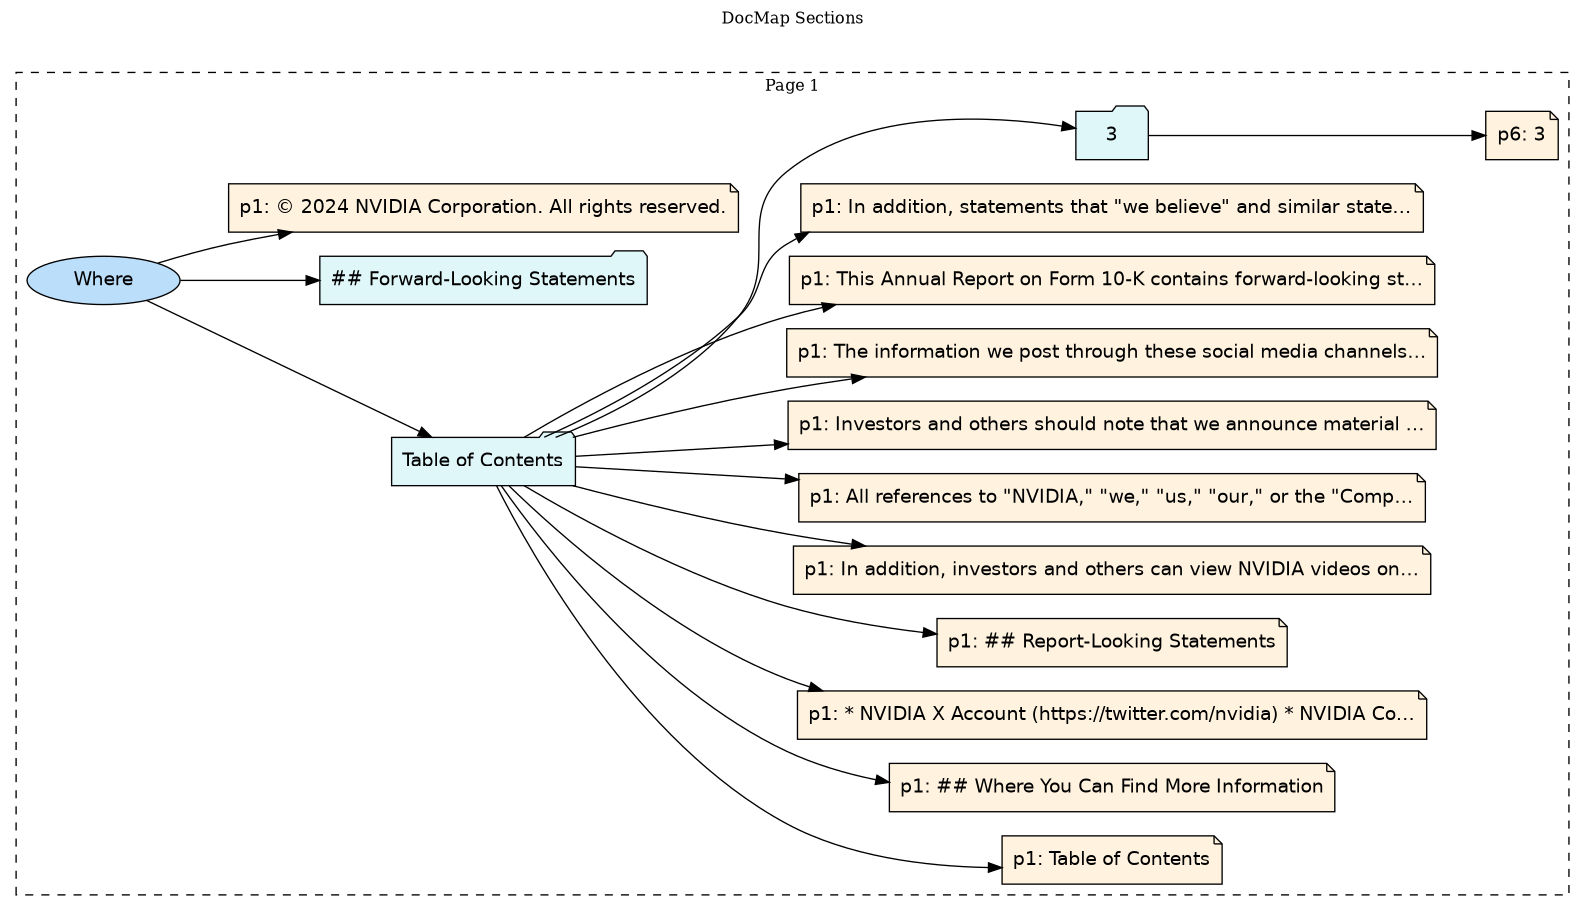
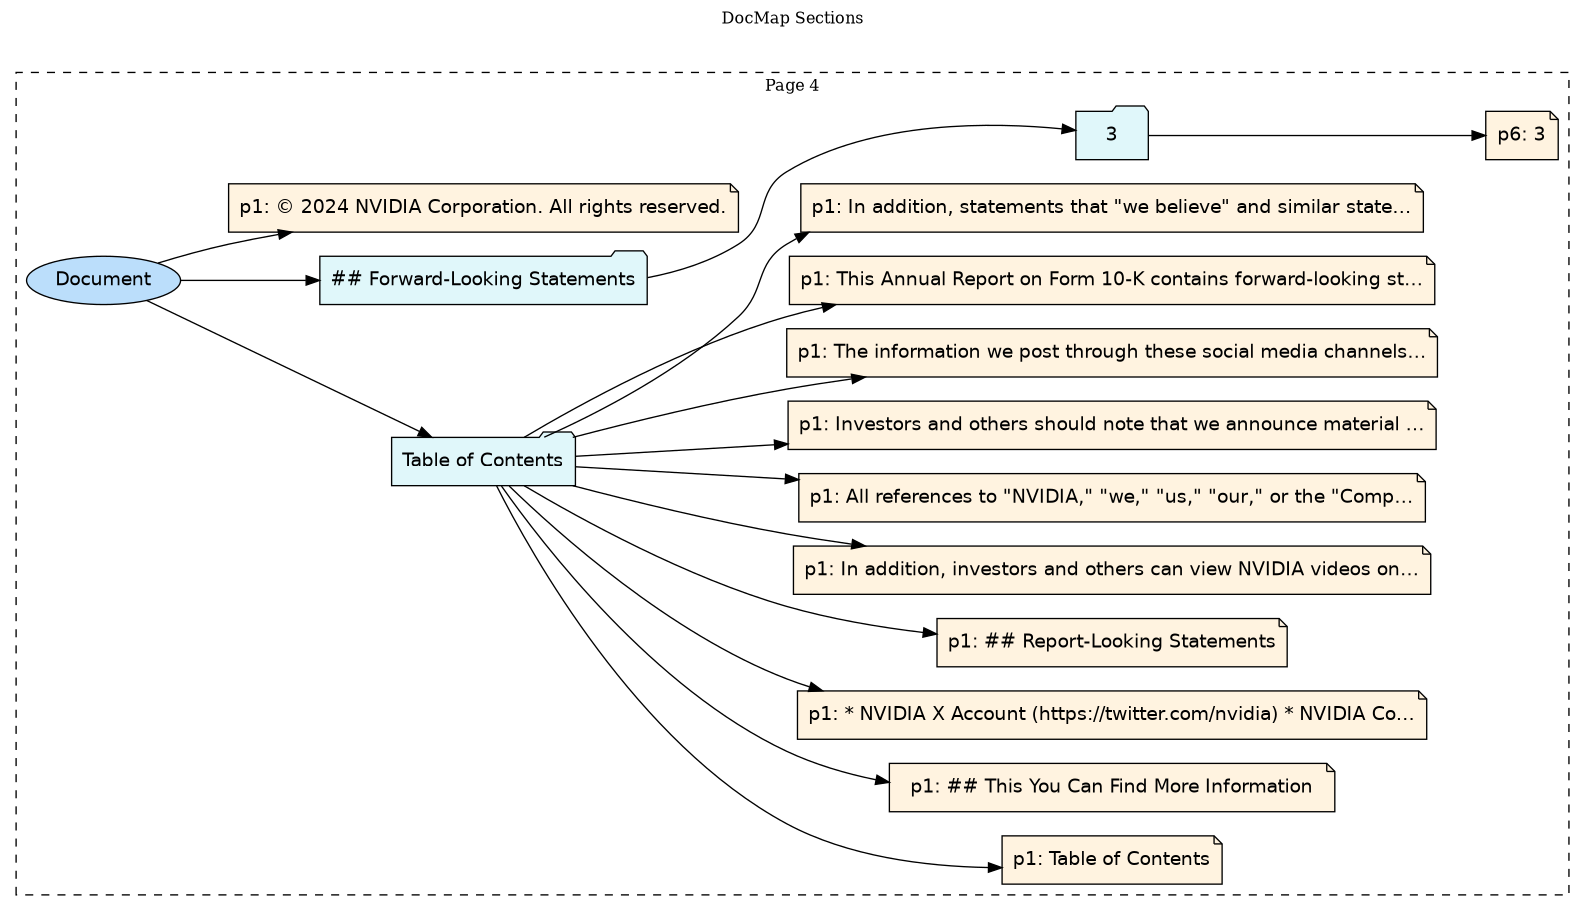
cluster "Page 1": label "Page 1" -> "Page 4"
edge "Table of Contents" -> "3": now "## Forward-Looking Statements" -> "3"
node "Where": label "Where" -> "Document"
node "p1: ## Where You Can Find More Information": label "p1: ## Where You Can Find More Information" -> "p1: ## This You Can Find More Information"
